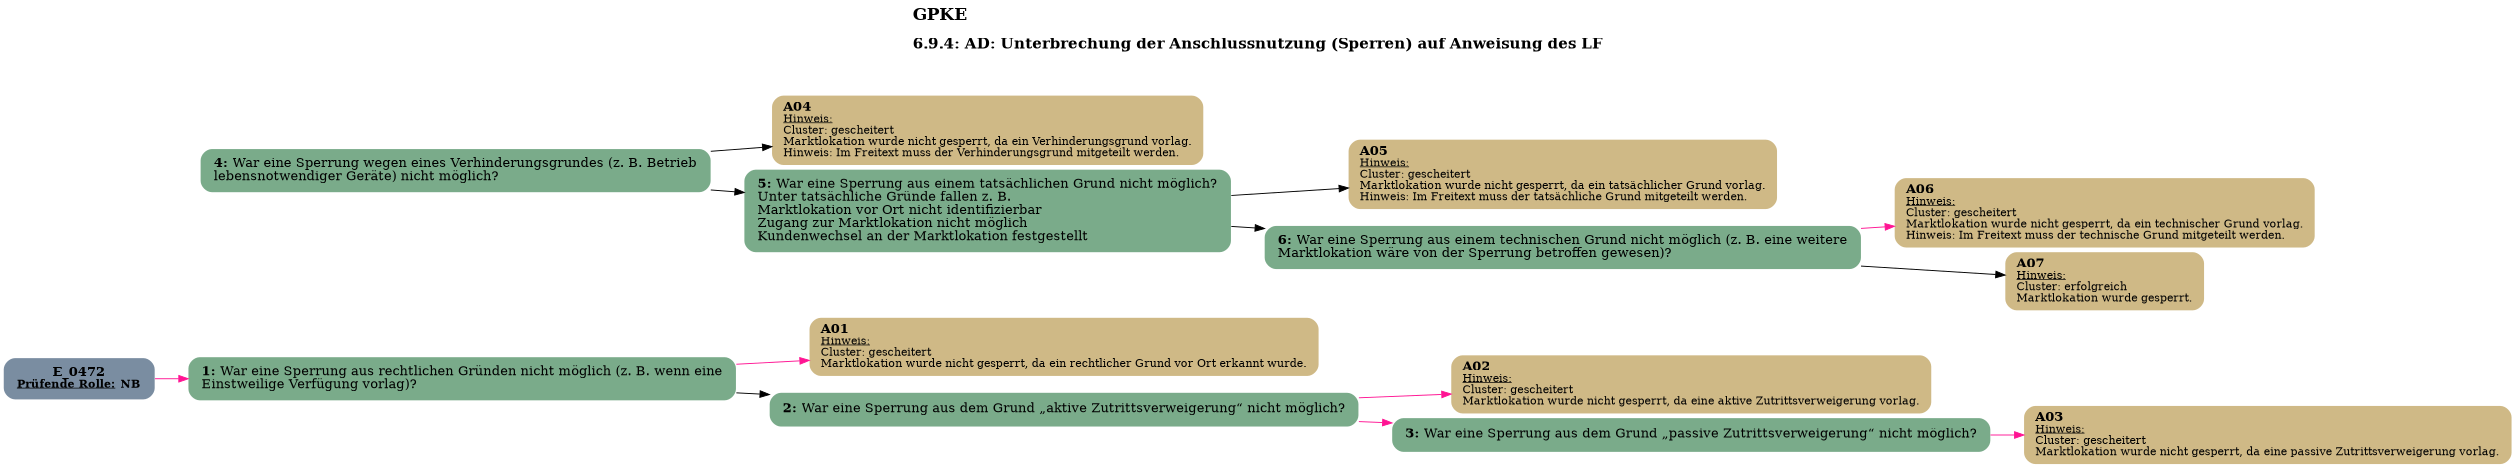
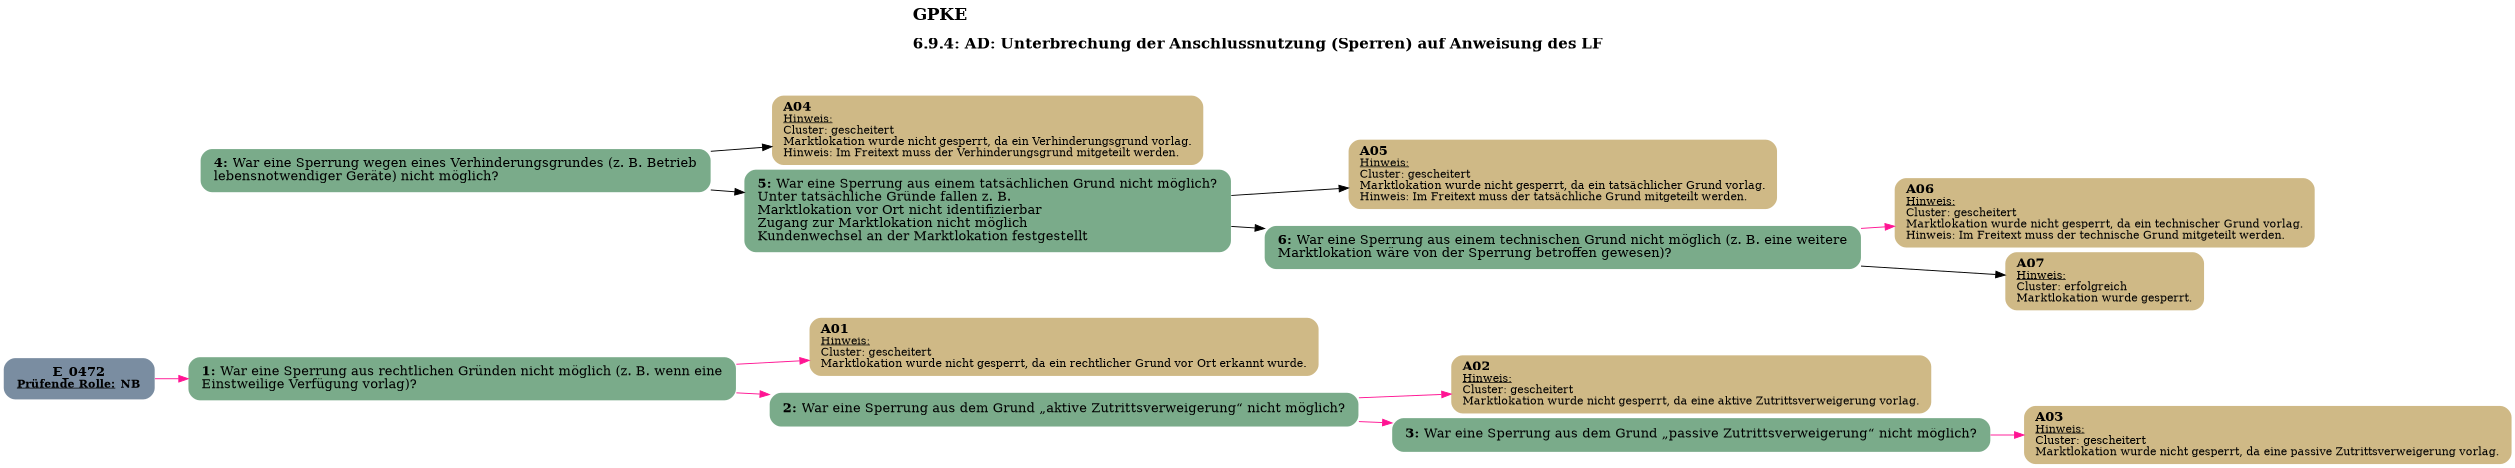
edge "1:" -> "2:": color black -> deeppink
